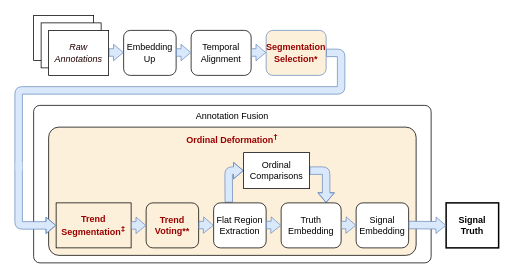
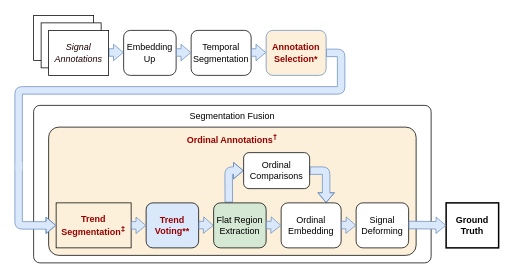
node "Raw Annotations": label "Raw Annotations" -> "Signal Annotations"
node "Temporal Alignment": label "Temporal Alignment" -> "Temporal Segmentation"
node "Segmentation Selection*": label "Segmentation Selection*" -> "Annotation Selection*"
node "Annotation Fusion": label "Annotation Fusion" -> "Segmentation Fusion"
node "Ordinal Deformation†": label "Ordinal Deformation†" -> "Ordinal Annotations†"
node "Ordinal Comparisons": shape rectangle -> rounded rectangle
node "Trend Voting**": fillcolor #fcf0da -> #dae8fc
node "Flat Region Extraction": fillcolor #ffffff -> #d5e8d4
node "Truth Embedding": label "Truth Embedding" -> "Ordinal Embedding"
node "Signal Embedding": label "Signal Embedding" -> "Signal Deforming"
node "Signal Truth": label "Signal Truth" -> "Ground Truth"
